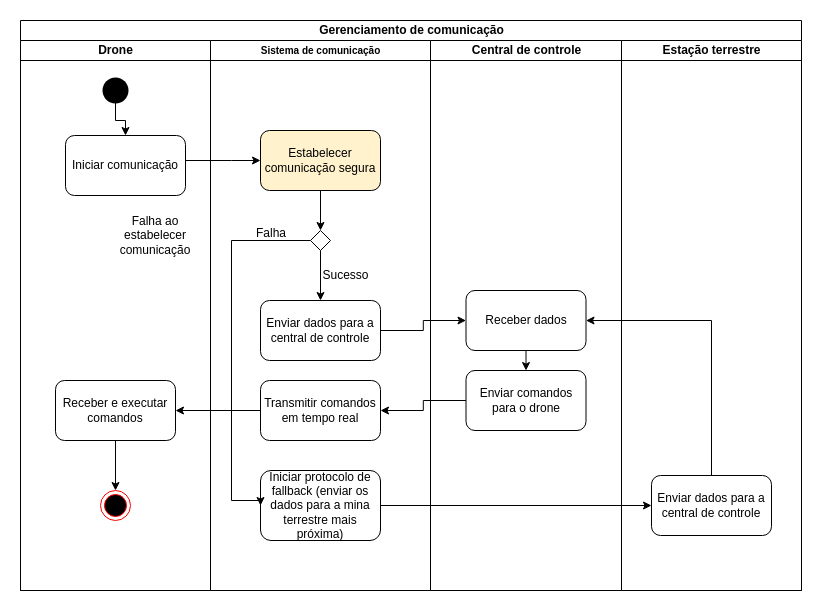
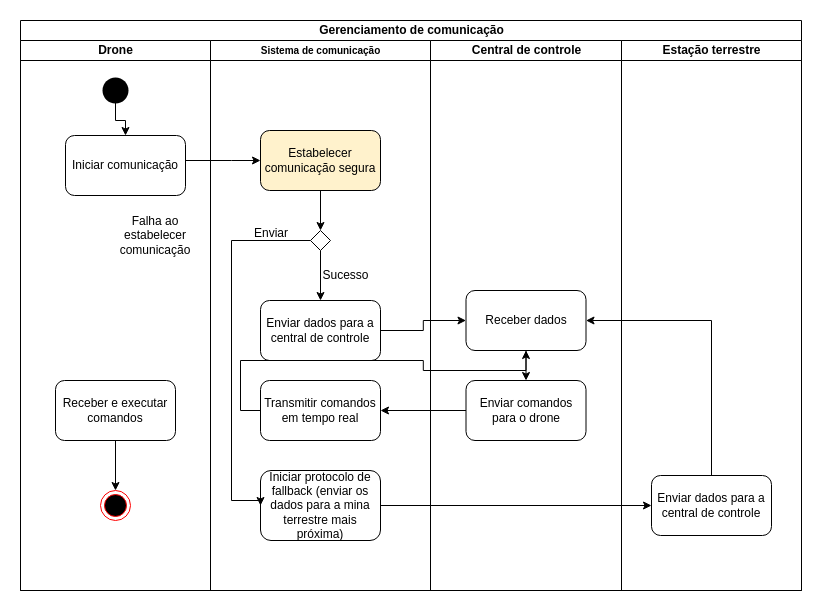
node "Falha": label "Falha" -> "Enviar"
node "Enviar comandos para o drone": moved (526, 401) -> (526, 411)
edge "Transmitir comandos em tempo real" -> "Receber e executar comandos": now "Transmitir comandos em tempo real" -> "Receber dados"
